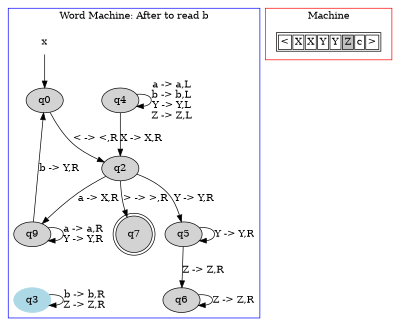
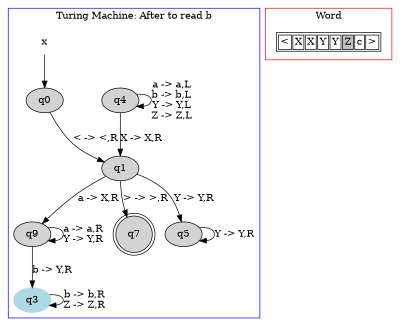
cluster "Word Machine: After to read b": label "Word Machine: After to read b" -> "Turing Machine: After to read b"
cluster "Machine": label "Machine" -> "Word"
node "q2": label "q2" -> "q1"
edge "q9" -> "q0": now "q9" -> "q3"
node "q6": removed
